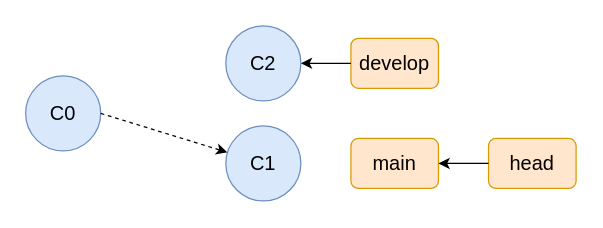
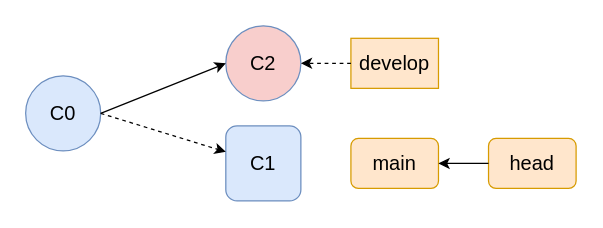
node "C2": fillcolor #dae8fc -> #f8cecc
edge "develop" -> "C2": style solid -> dashed
node "develop": shape rounded rectangle -> rectangle
edge "C0" -> "C2": added
node "C1": shape ellipse -> rounded rectangle
